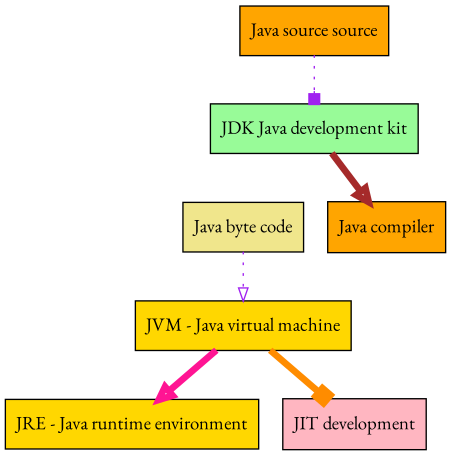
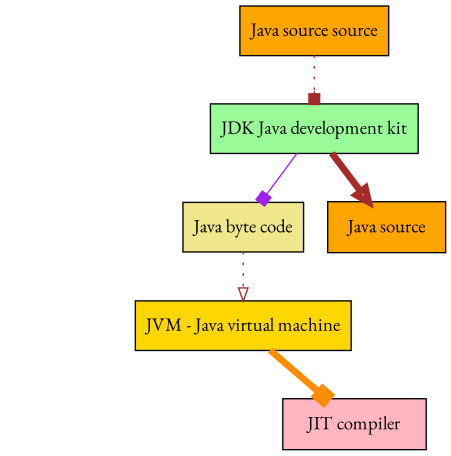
edge "Java source source" -> "JDK Java development kit": color purple -> brown
edge "JDK Java development kit" -> "Java byte code": added
node "Java compiler": label "Java compiler" -> "Java source"
edge "Java byte code" -> "JVM - Java virtual machine": color purple -> brown
node "JRE - Java runtime environment": removed
node "JIT development": label "JIT development" -> "JIT compiler"
